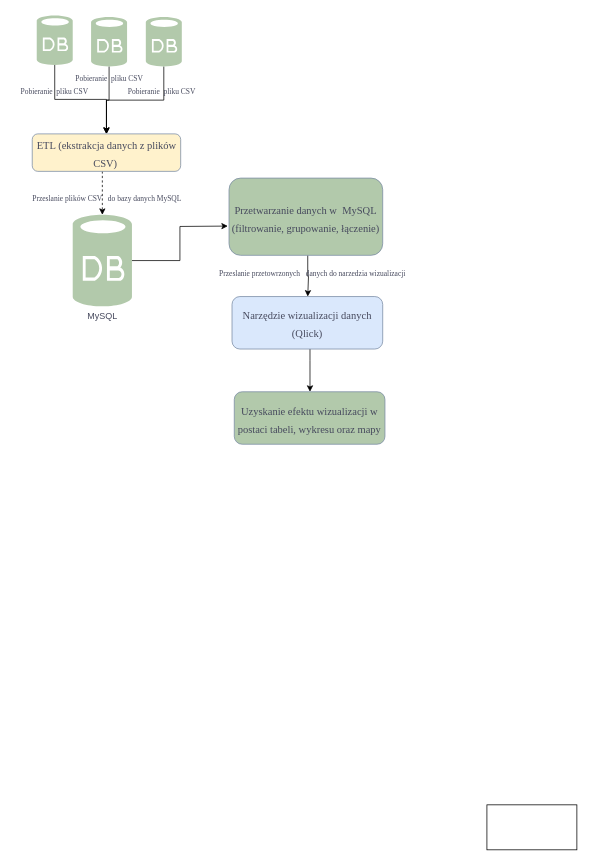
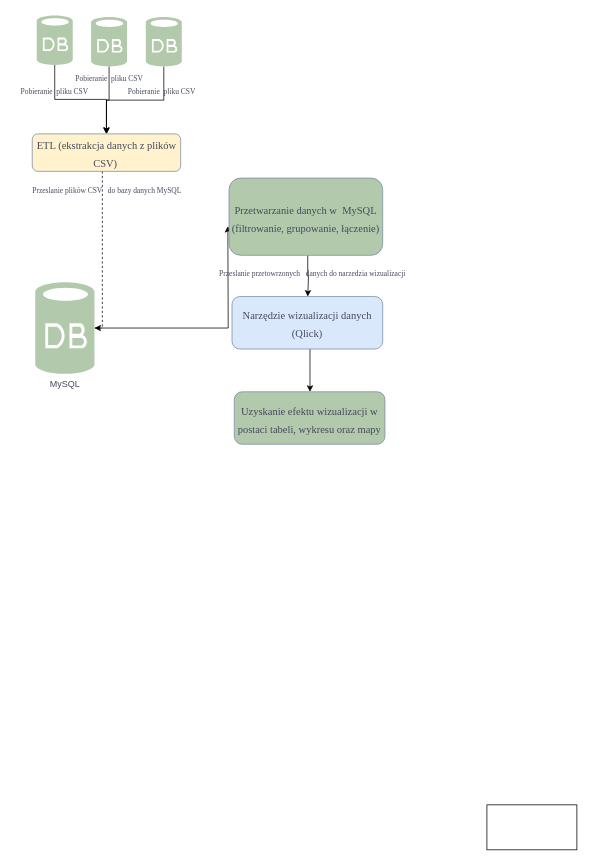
node "Przeslanie plików CSV do bazy danych MySQL": moved (107, 195) -> (107, 188)
node "MySQL": moved (102, 261) -> (65, 328)
